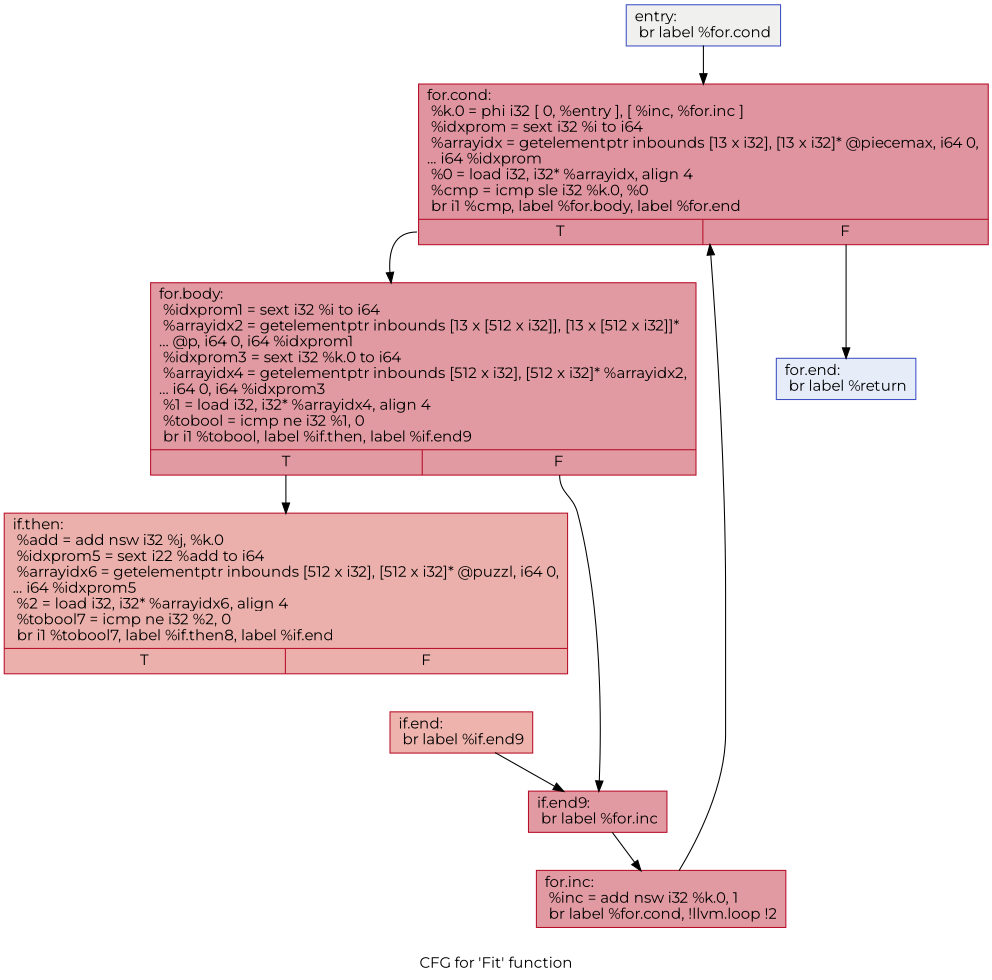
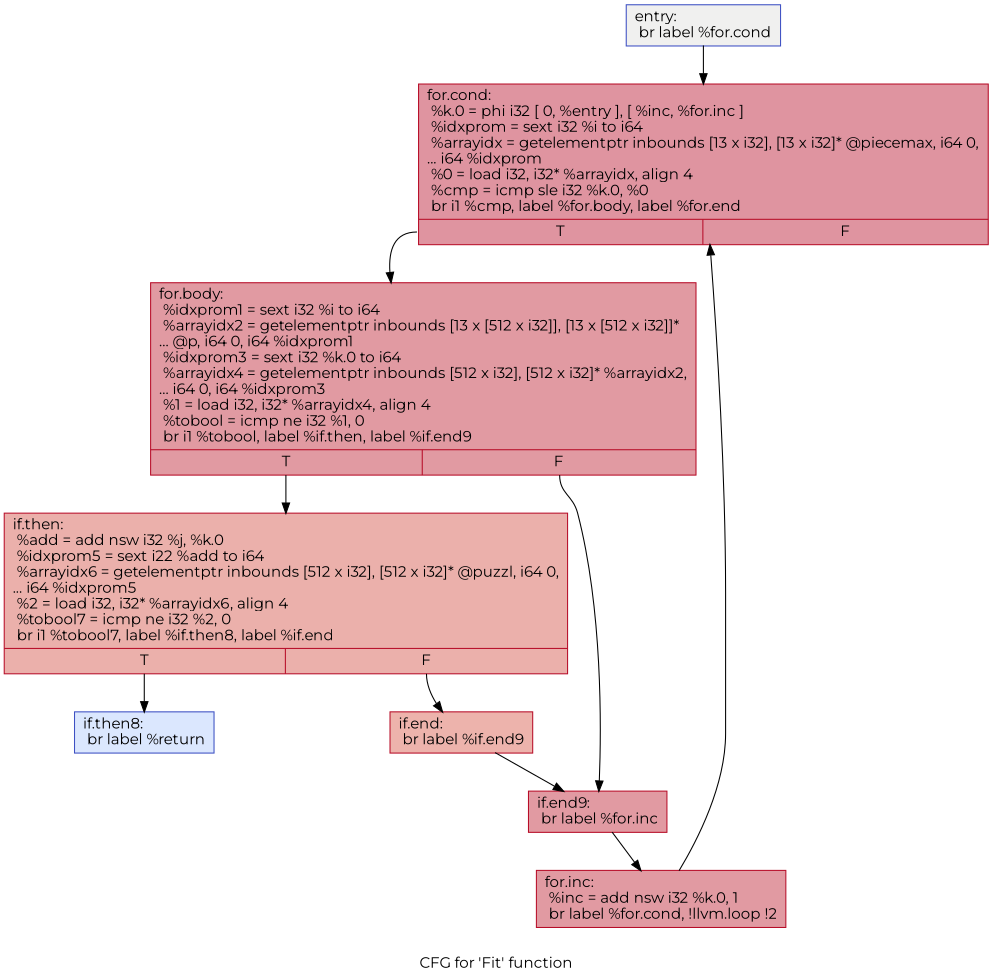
node "for.end:": removed
edge "if.then:" -> "if.end:": added
node "if.then8:": added
